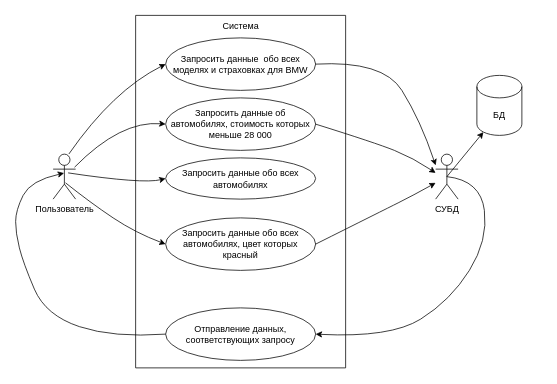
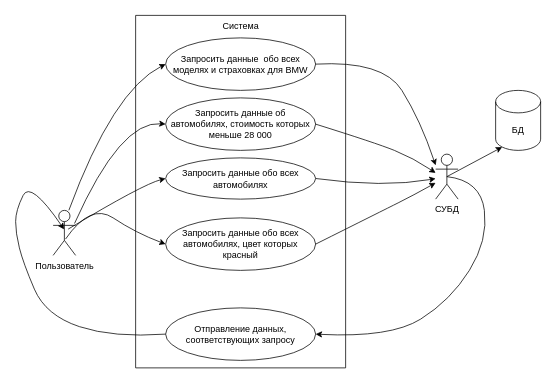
node "БД": moved (499, 105) -> (518, 120)
node "Пользователь": moved (64, 177) -> (64, 233)
edge "Запросить данные обо всех автомобилях" -> "СУБД": added
